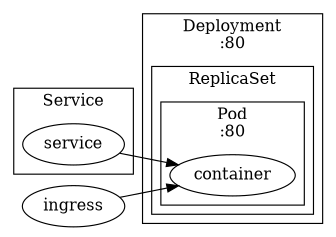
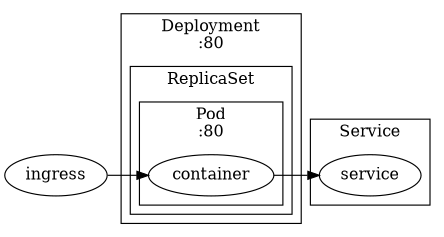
edge "service" -> "container": reversed
